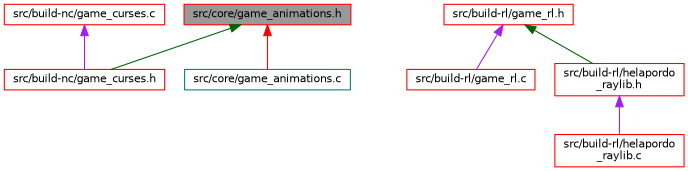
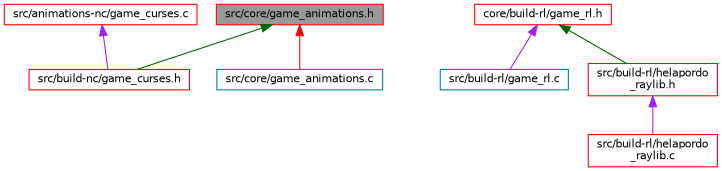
node "src/build-nc/game_curses.c": label "src/build-nc/game_curses.c" -> "src/animations-nc/game_curses.c"
node "src/build-rl/game_rl.h": label "src/build-rl/game_rl.h" -> "core/build-rl/game_rl.h"
node "src/build-rl/game_rl.c": color red -> teal
